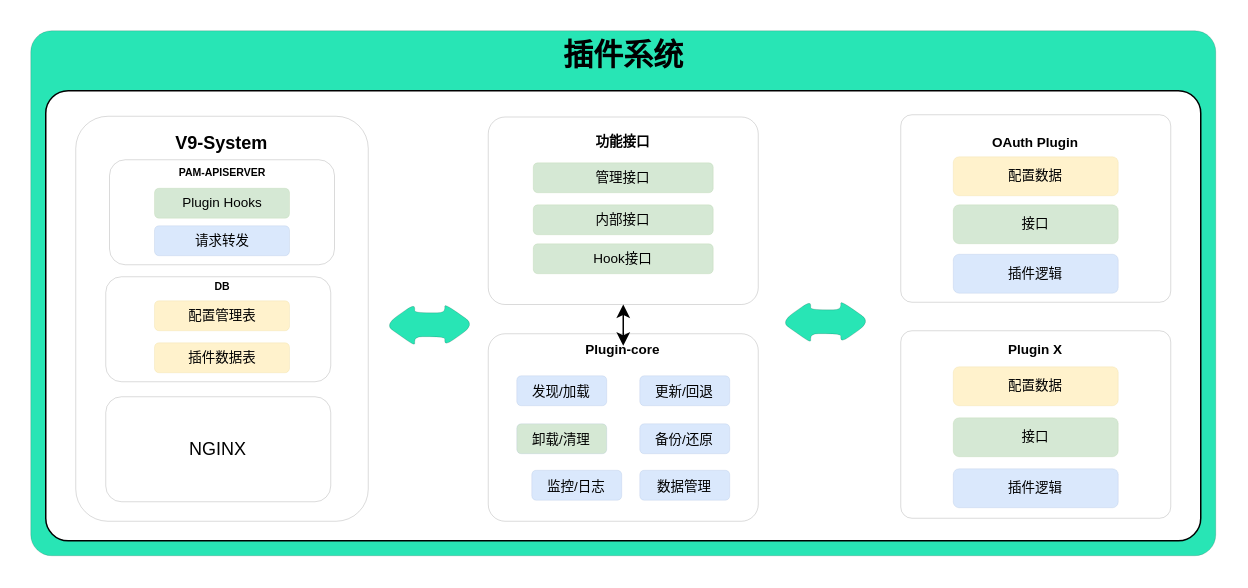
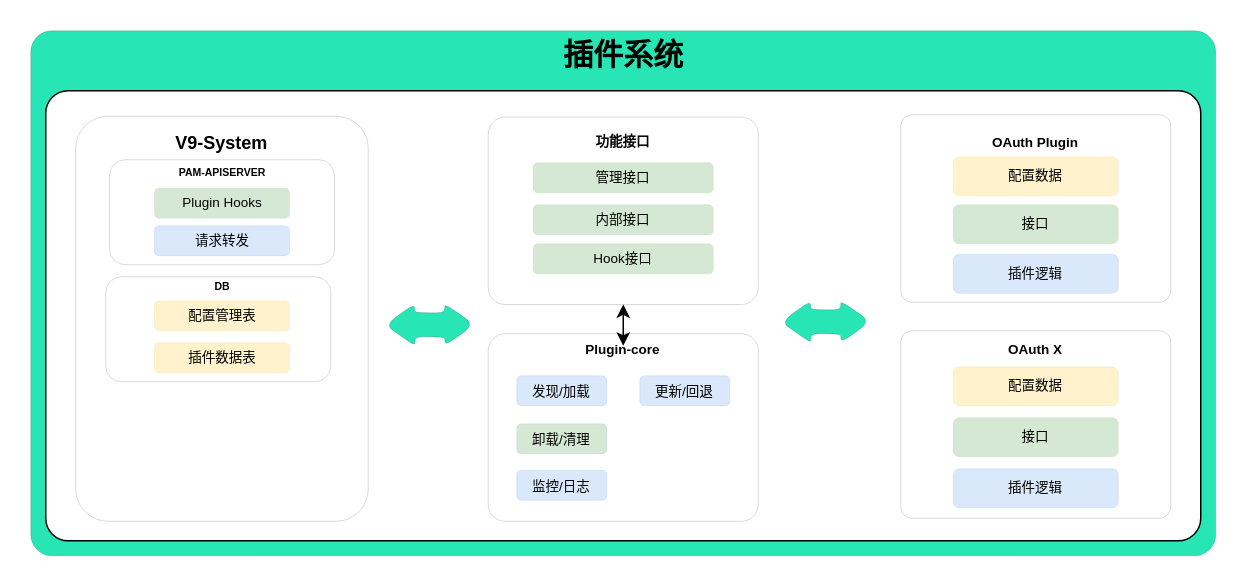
node "Plugin X": label "Plugin X" -> "OAuth X"
node "备份/还原": removed
node "NGINX": removed
node "监控/日志": moved (577, 485) -> (562, 485)
node "数据管理": removed
